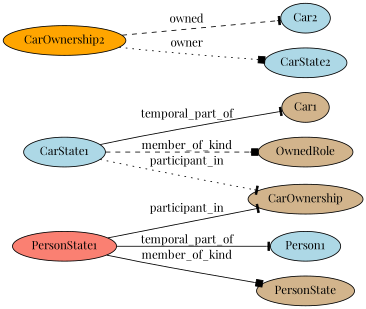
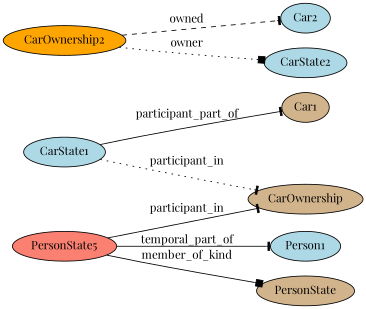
edge "CarState1" -> "Car1": label "temporal_part_of" -> "participant_part_of"
node "OwnedRole": removed
node "PersonState1": label "PersonState1" -> "PersonState5"
